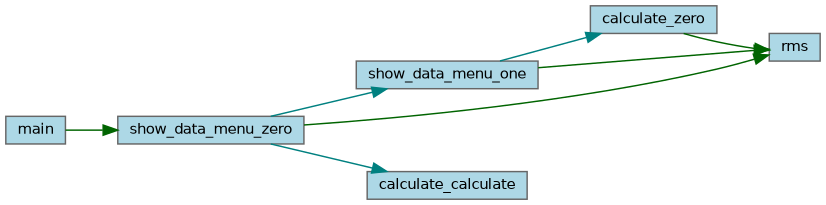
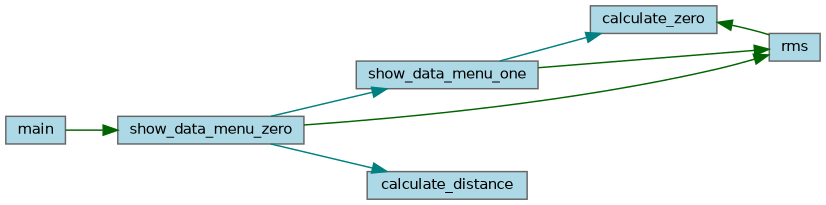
edge "calculate_zero" -> "rms": reversed
node "calculate_calculate": label "calculate_calculate" -> "calculate_distance"
